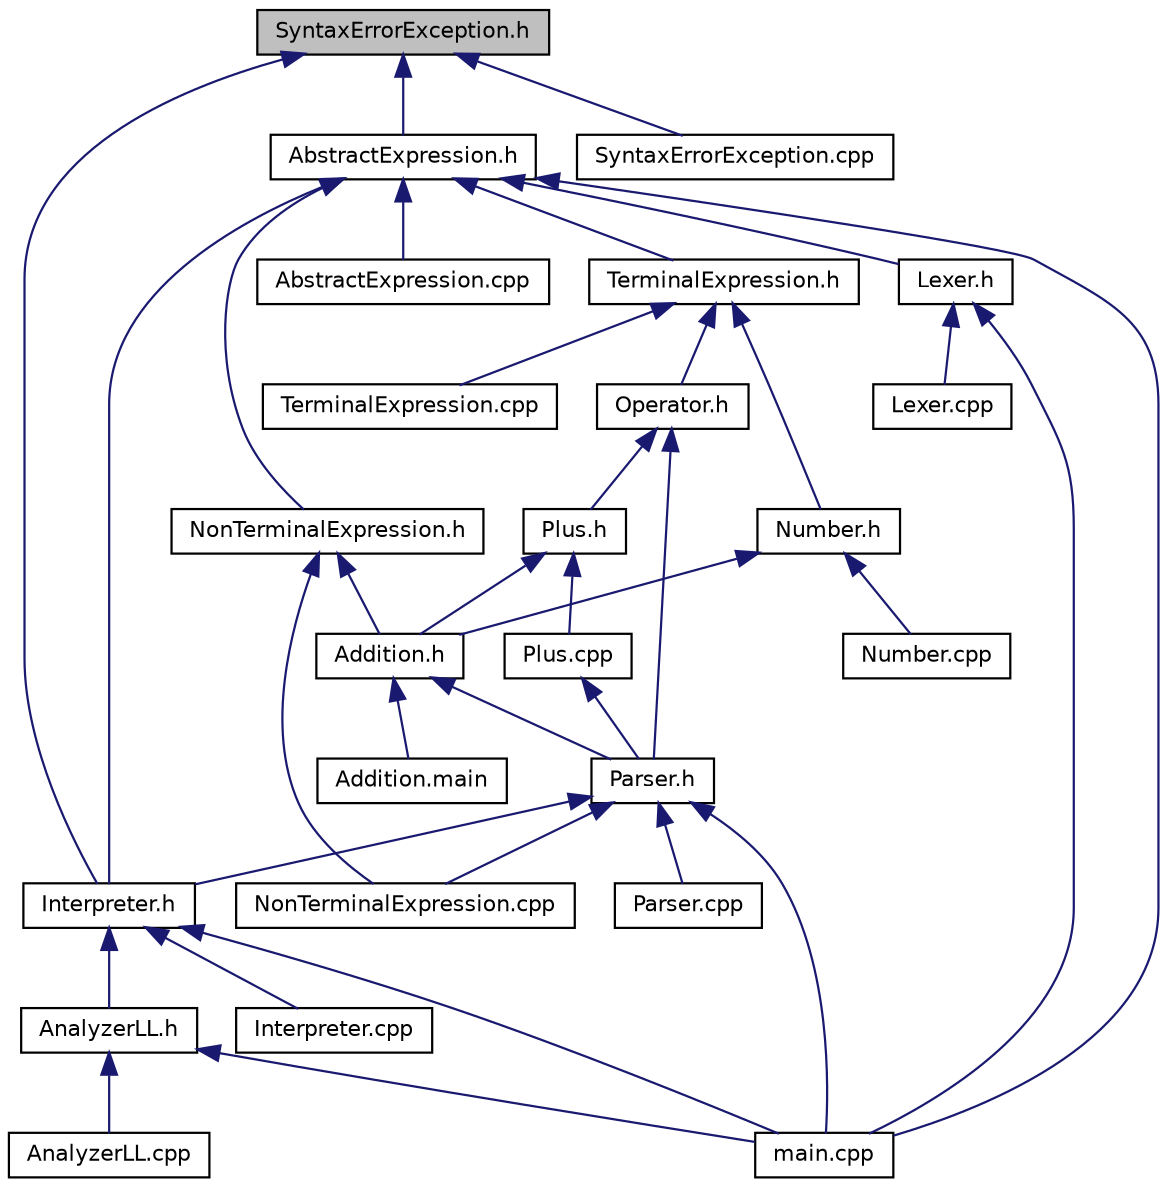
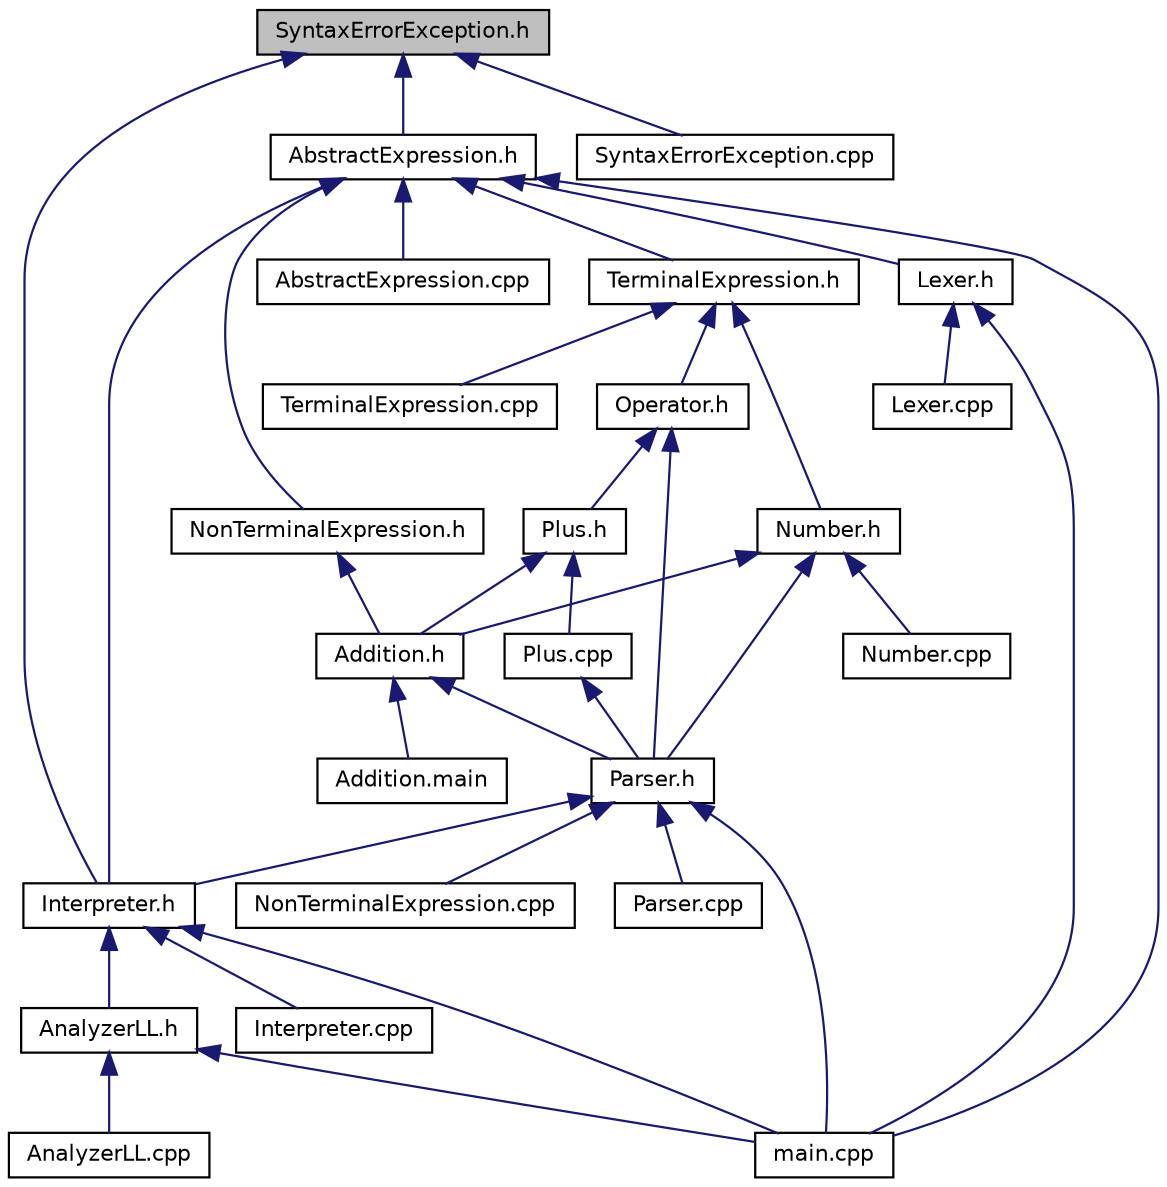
edge "Parser.h" -> "Number.h": added
edge "NonTerminalExpression.cpp" -> "NonTerminalExpression.h": removed
